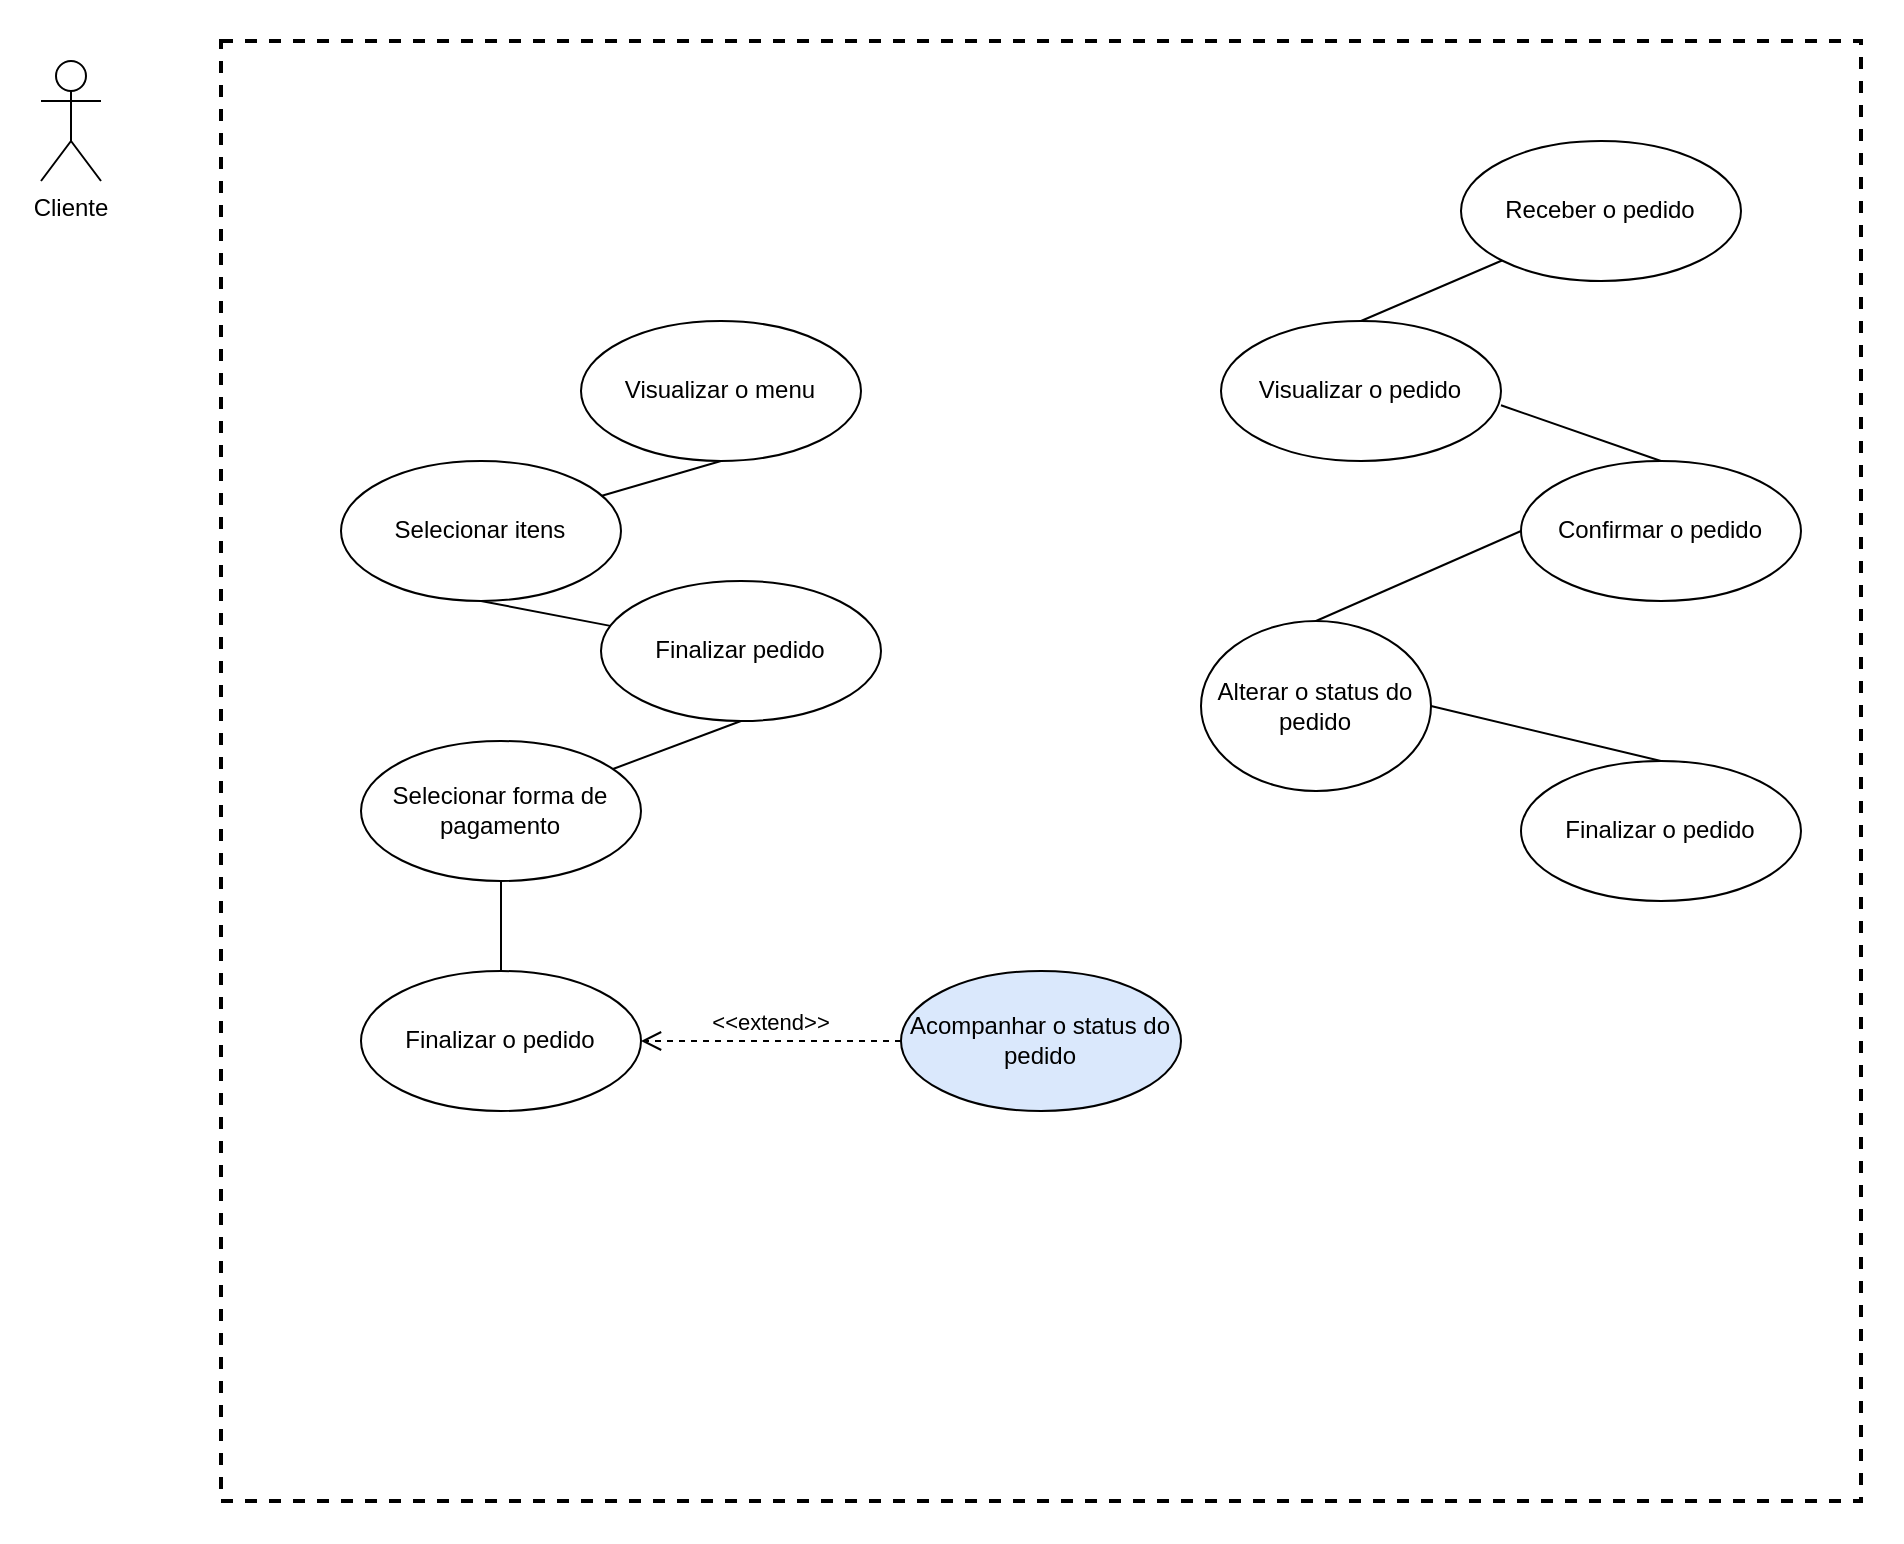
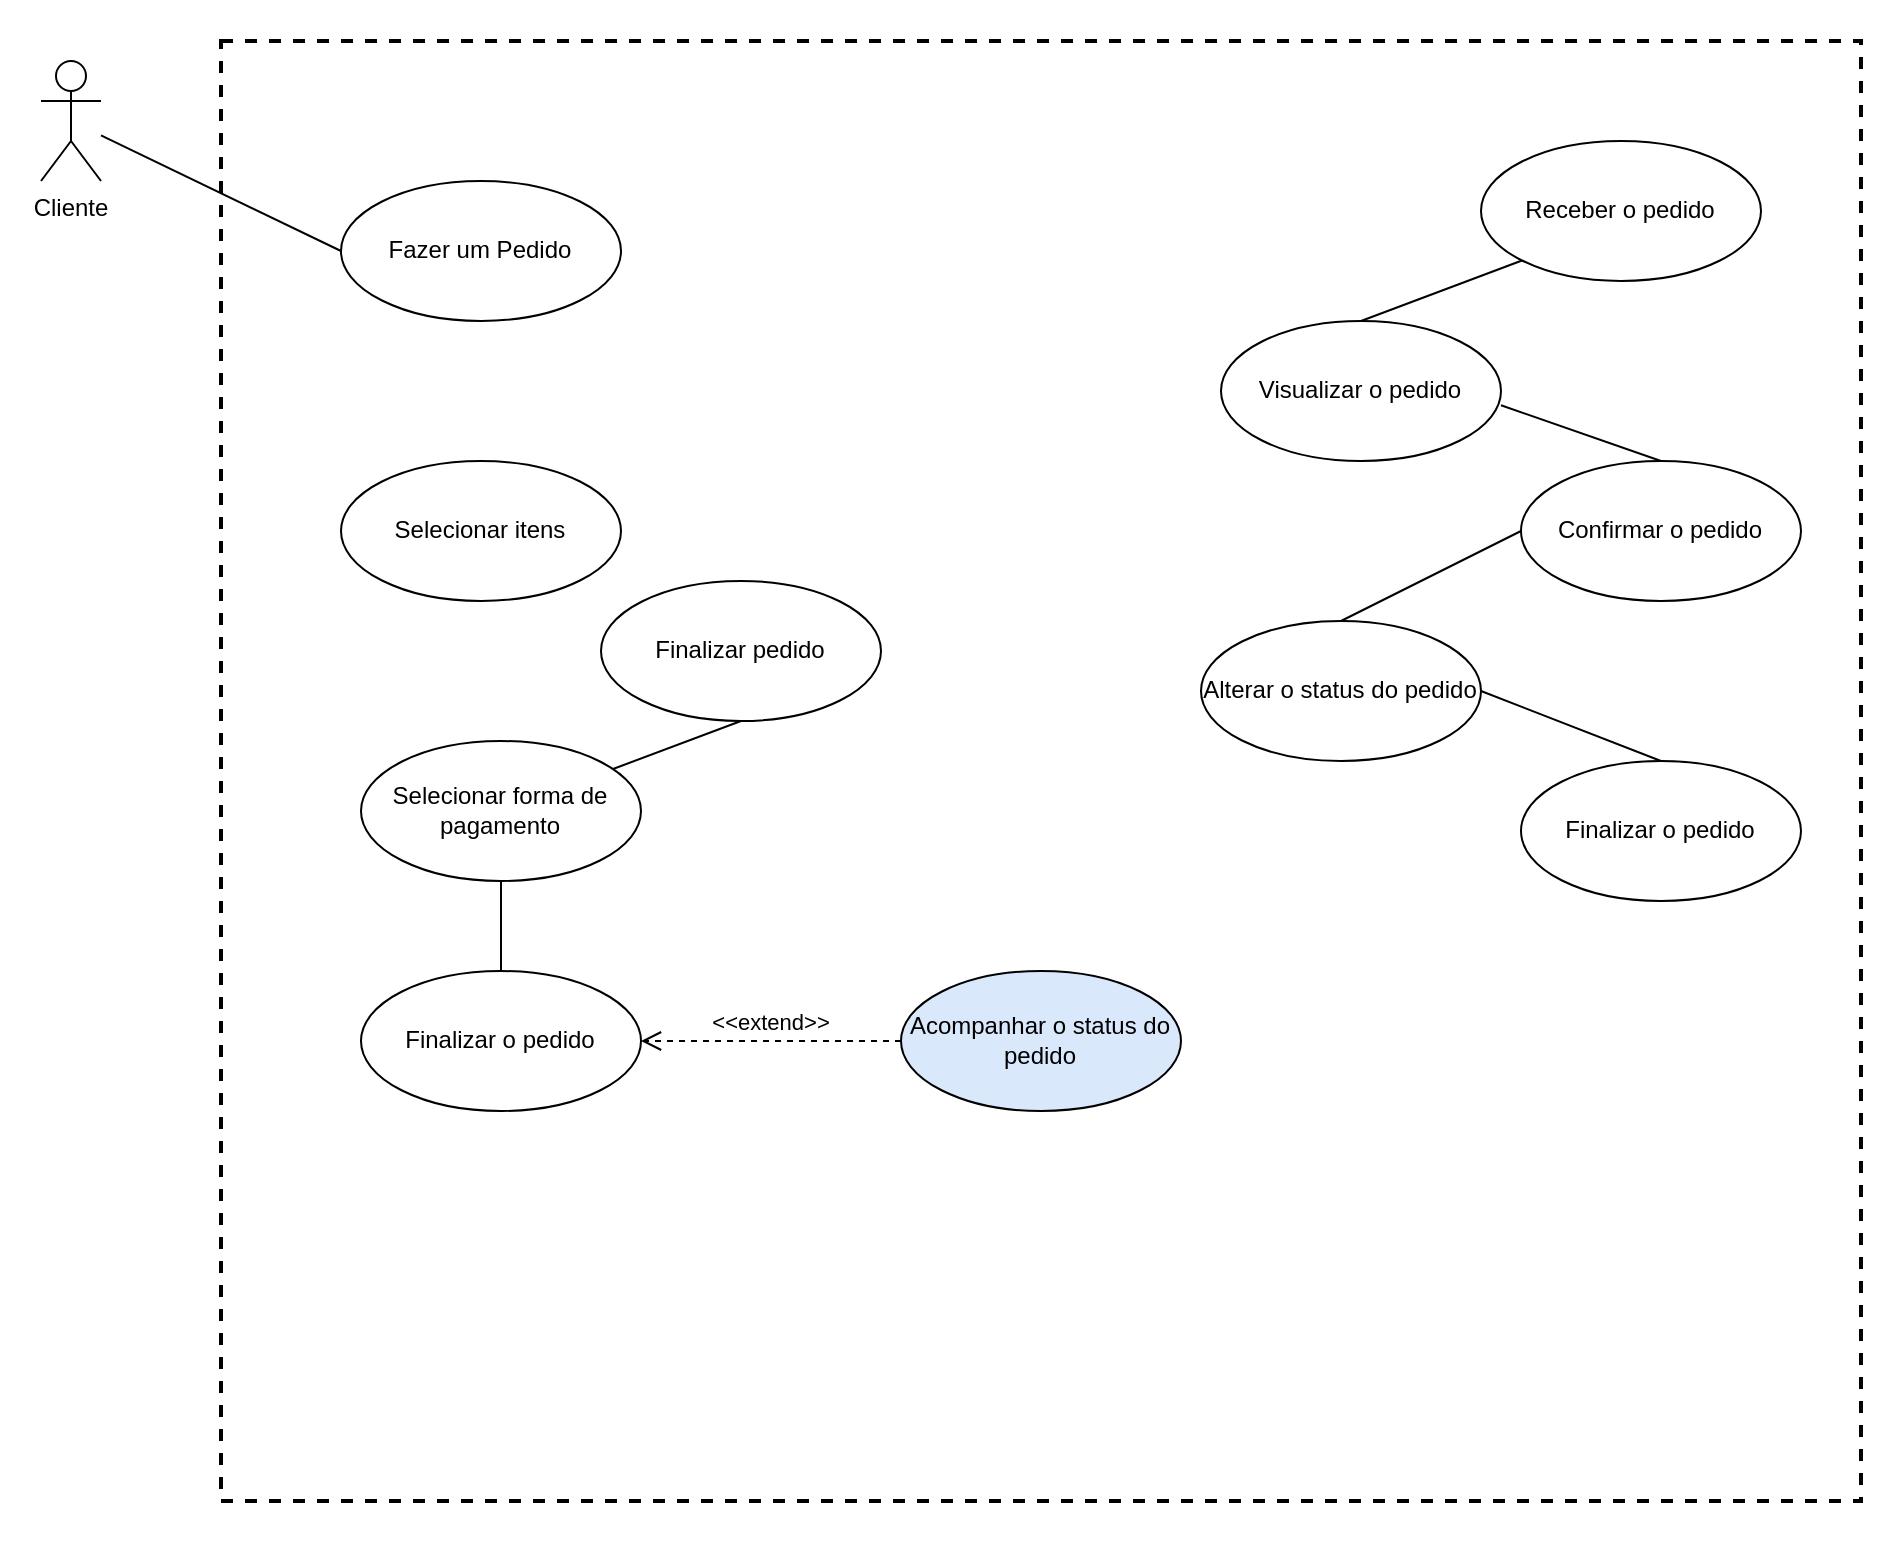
edge "Cliente" -- "Fazer um Pedido": added
node "Receber o pedido": moved (1601, 211) -> (1621, 211)
node "Fazer um Pedido": added
node "Visualizar o menu": removed
edge "Visualizar o menu" -- "Selecionar itens": removed
edge "Selecionar itens" -- "Finalizar pedido": removed
node "Alterar o status do pedido": size 230x170 -> 280x140
